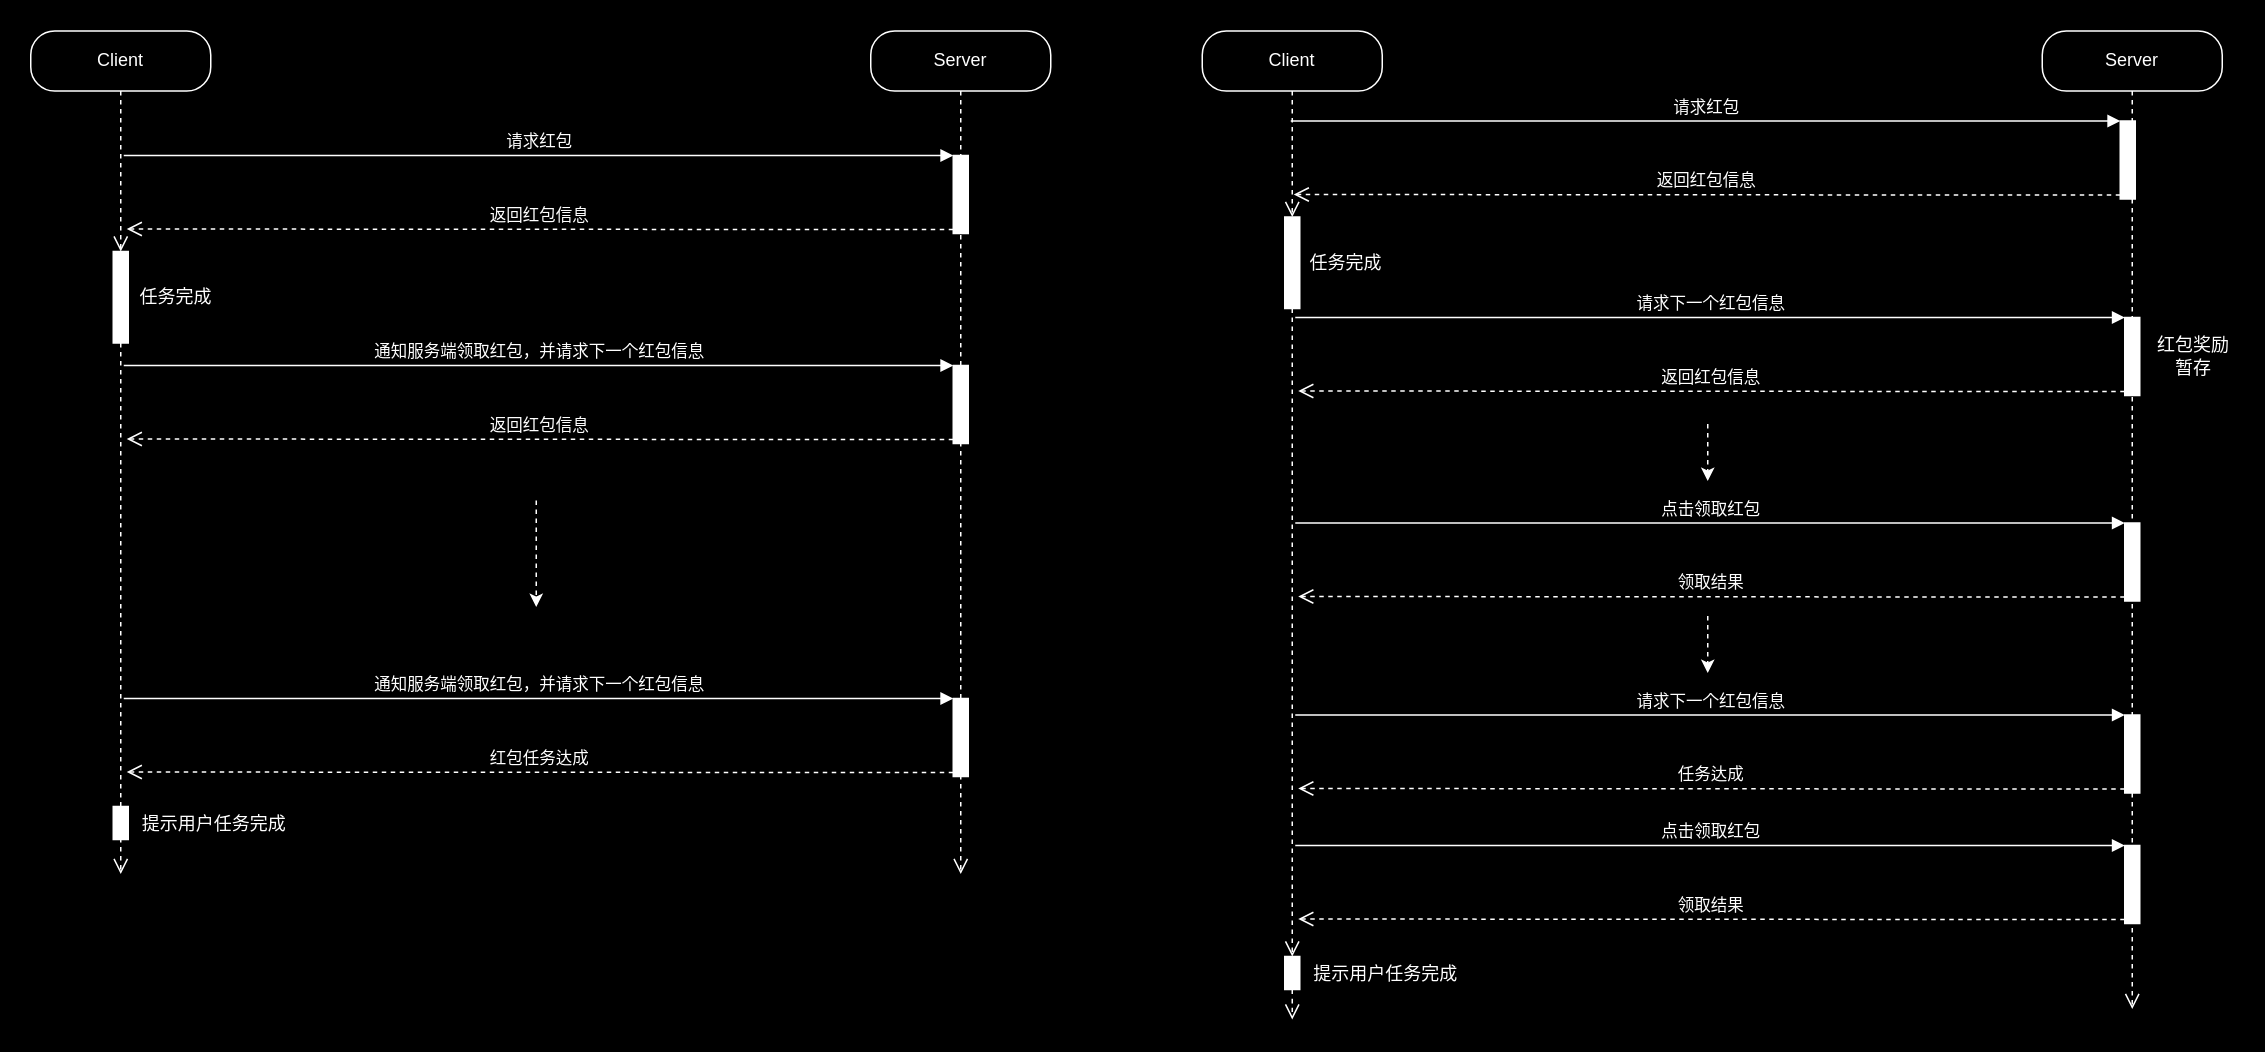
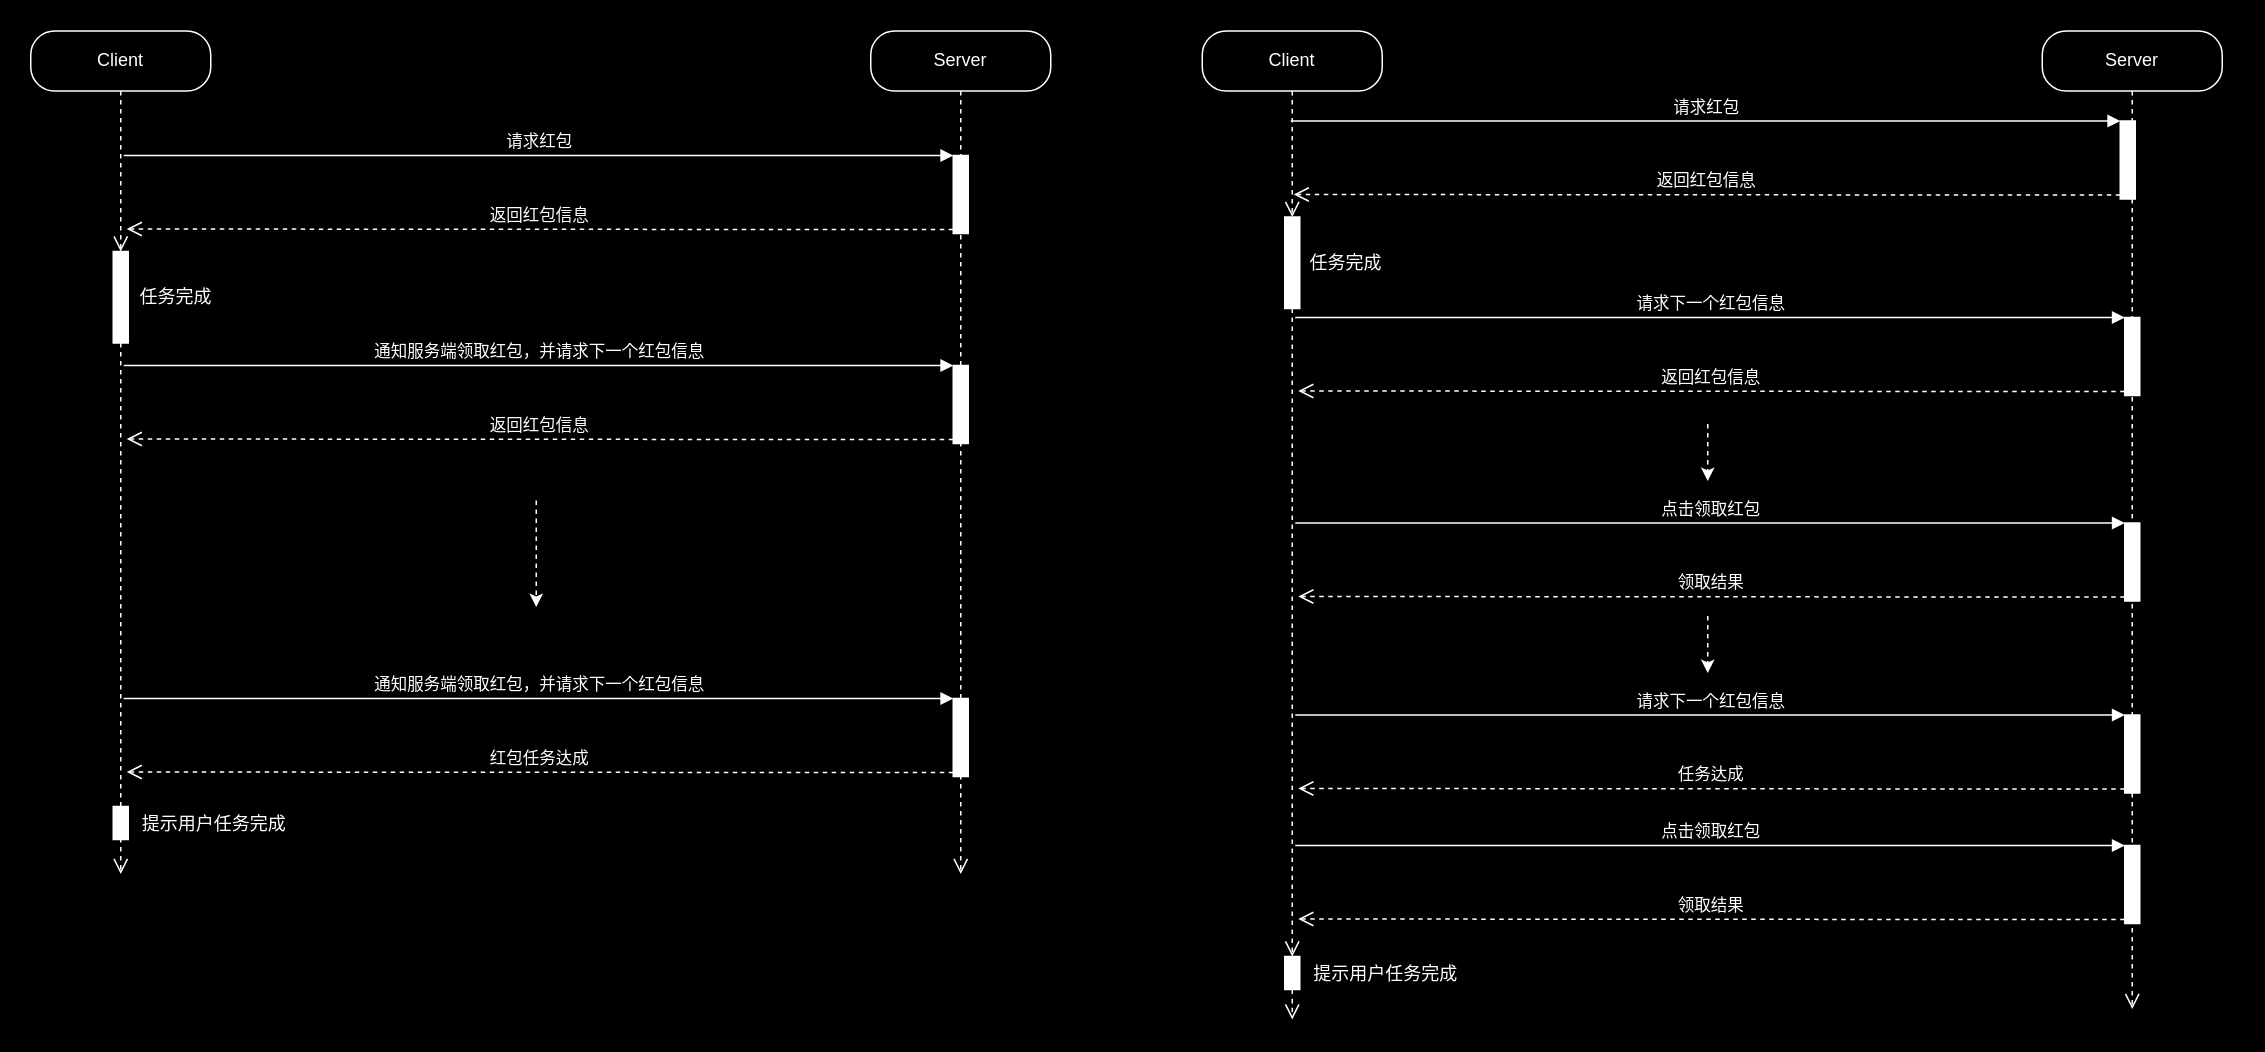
node "红包奖励暂存": removed
